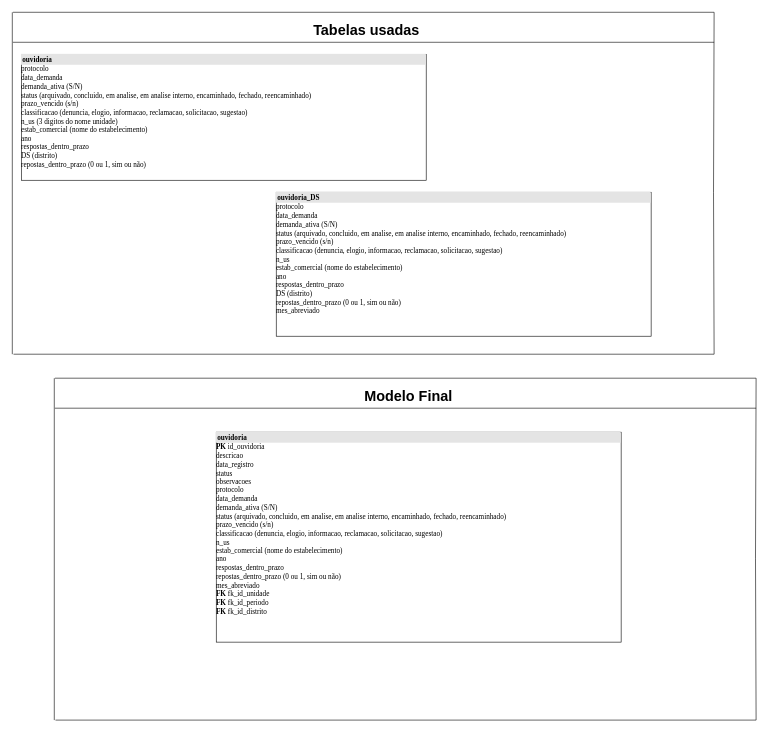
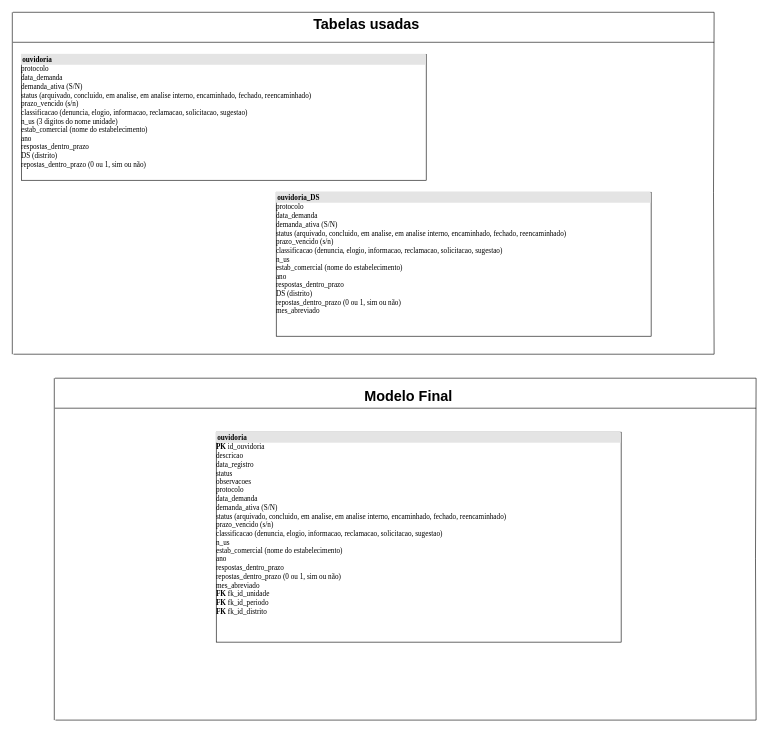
node "Tabelas usadas": moved (366, 30) -> (366, 24)
